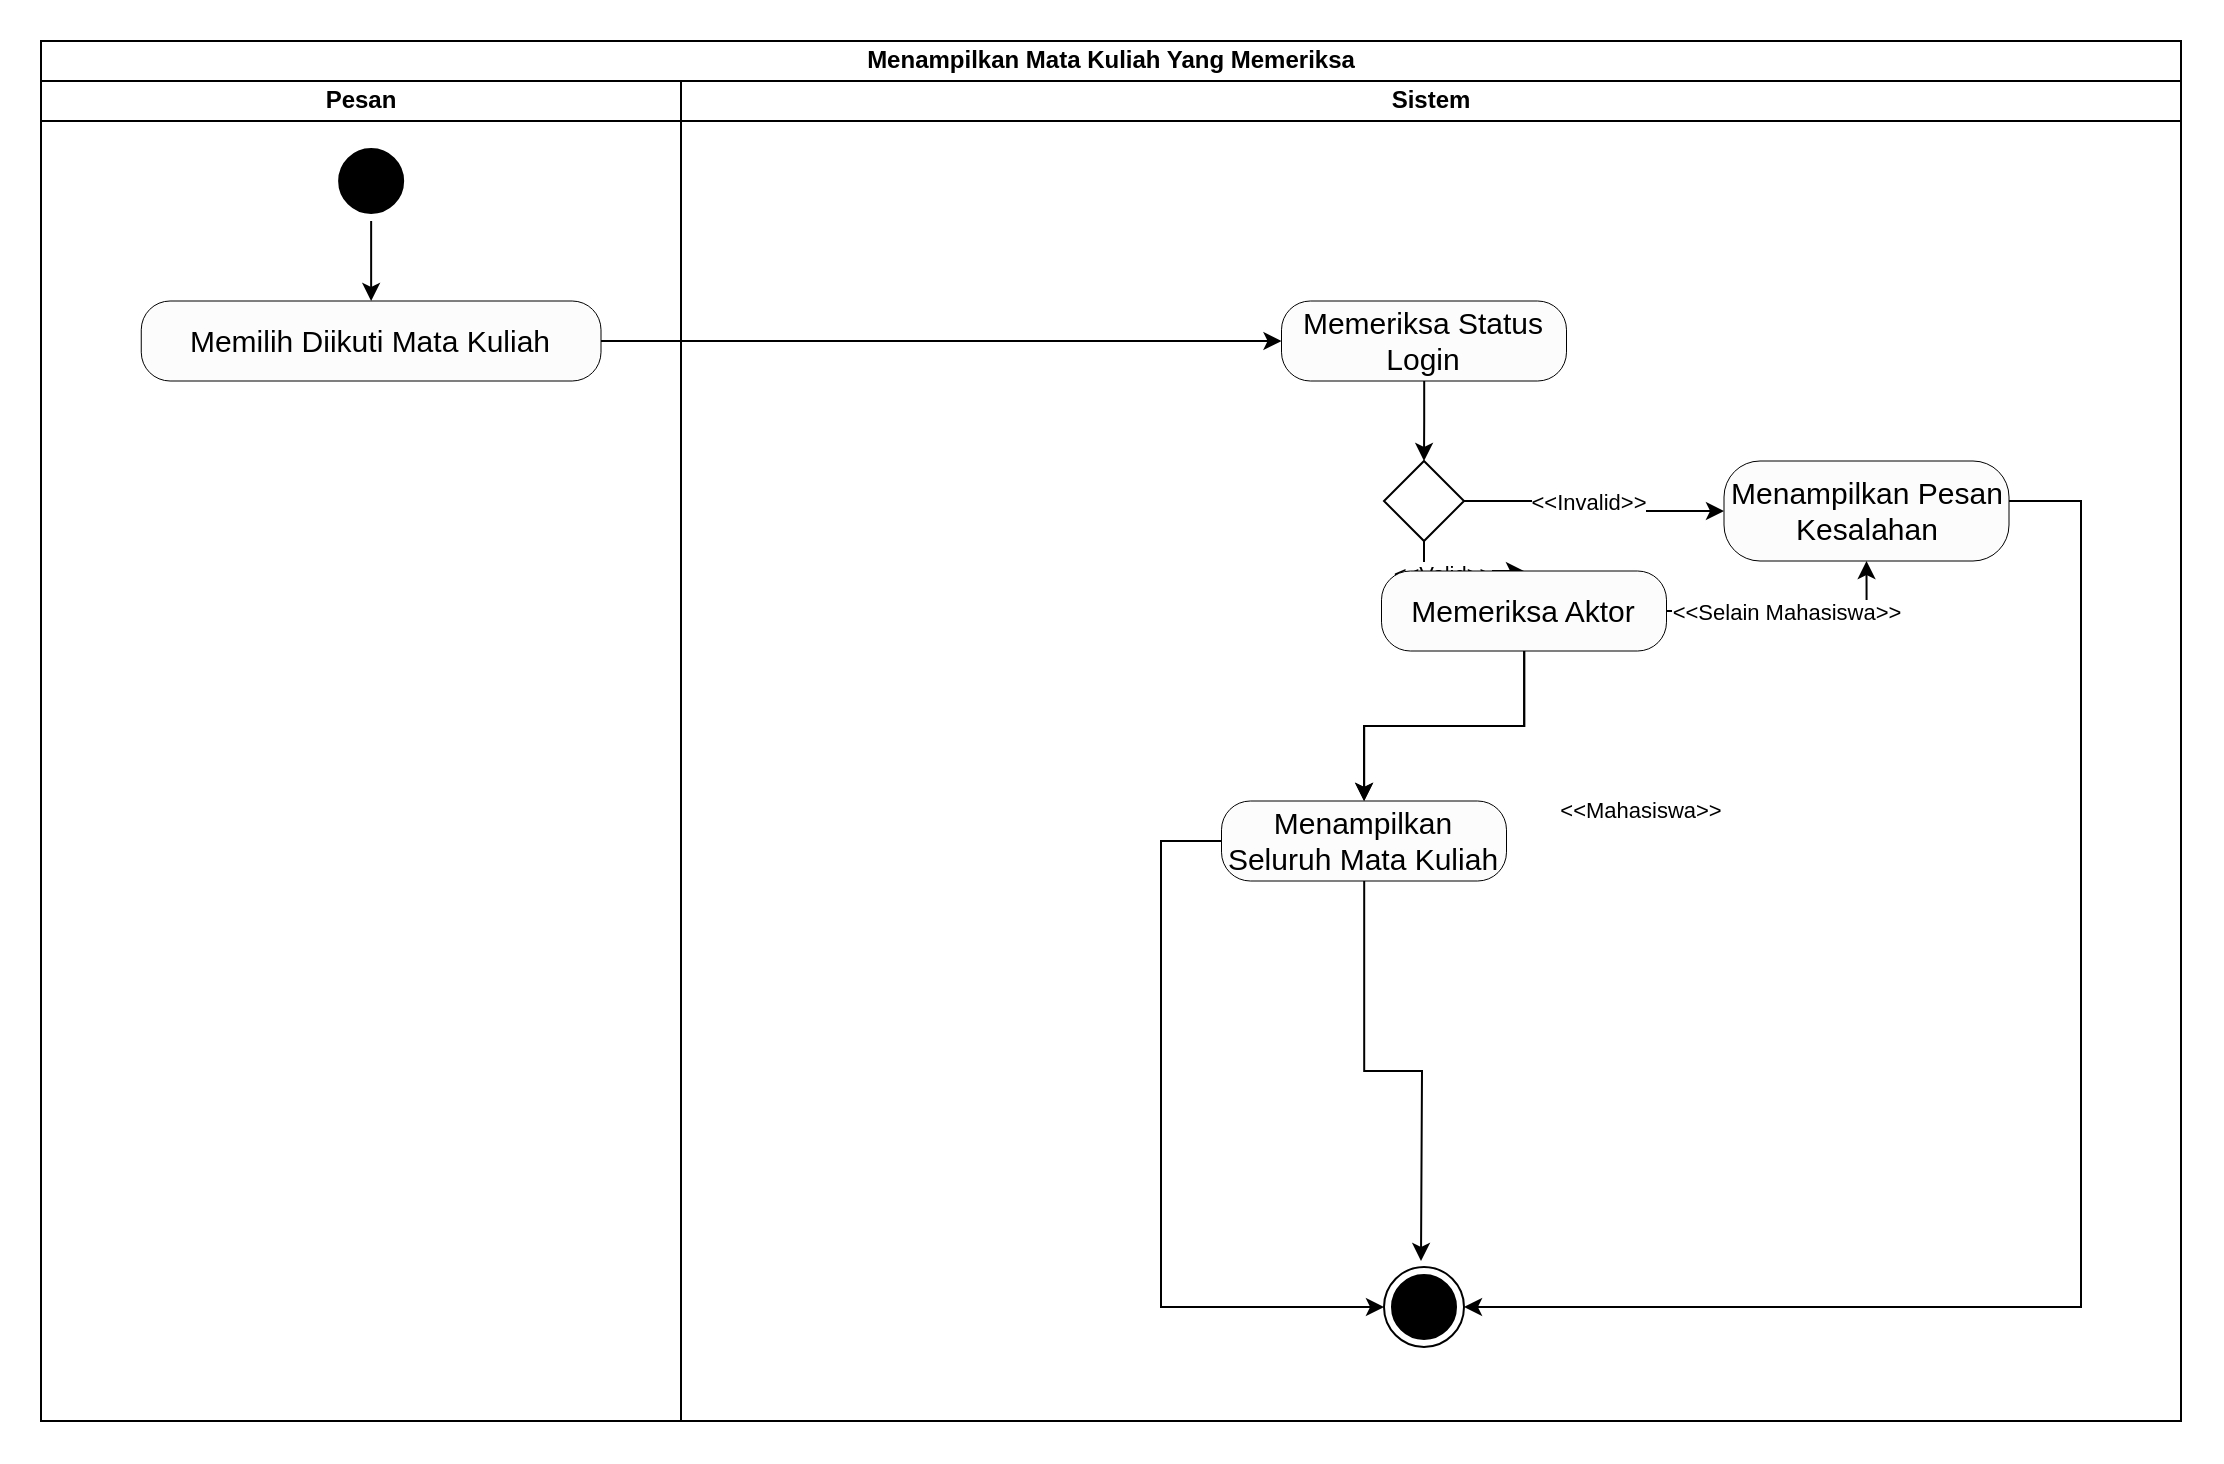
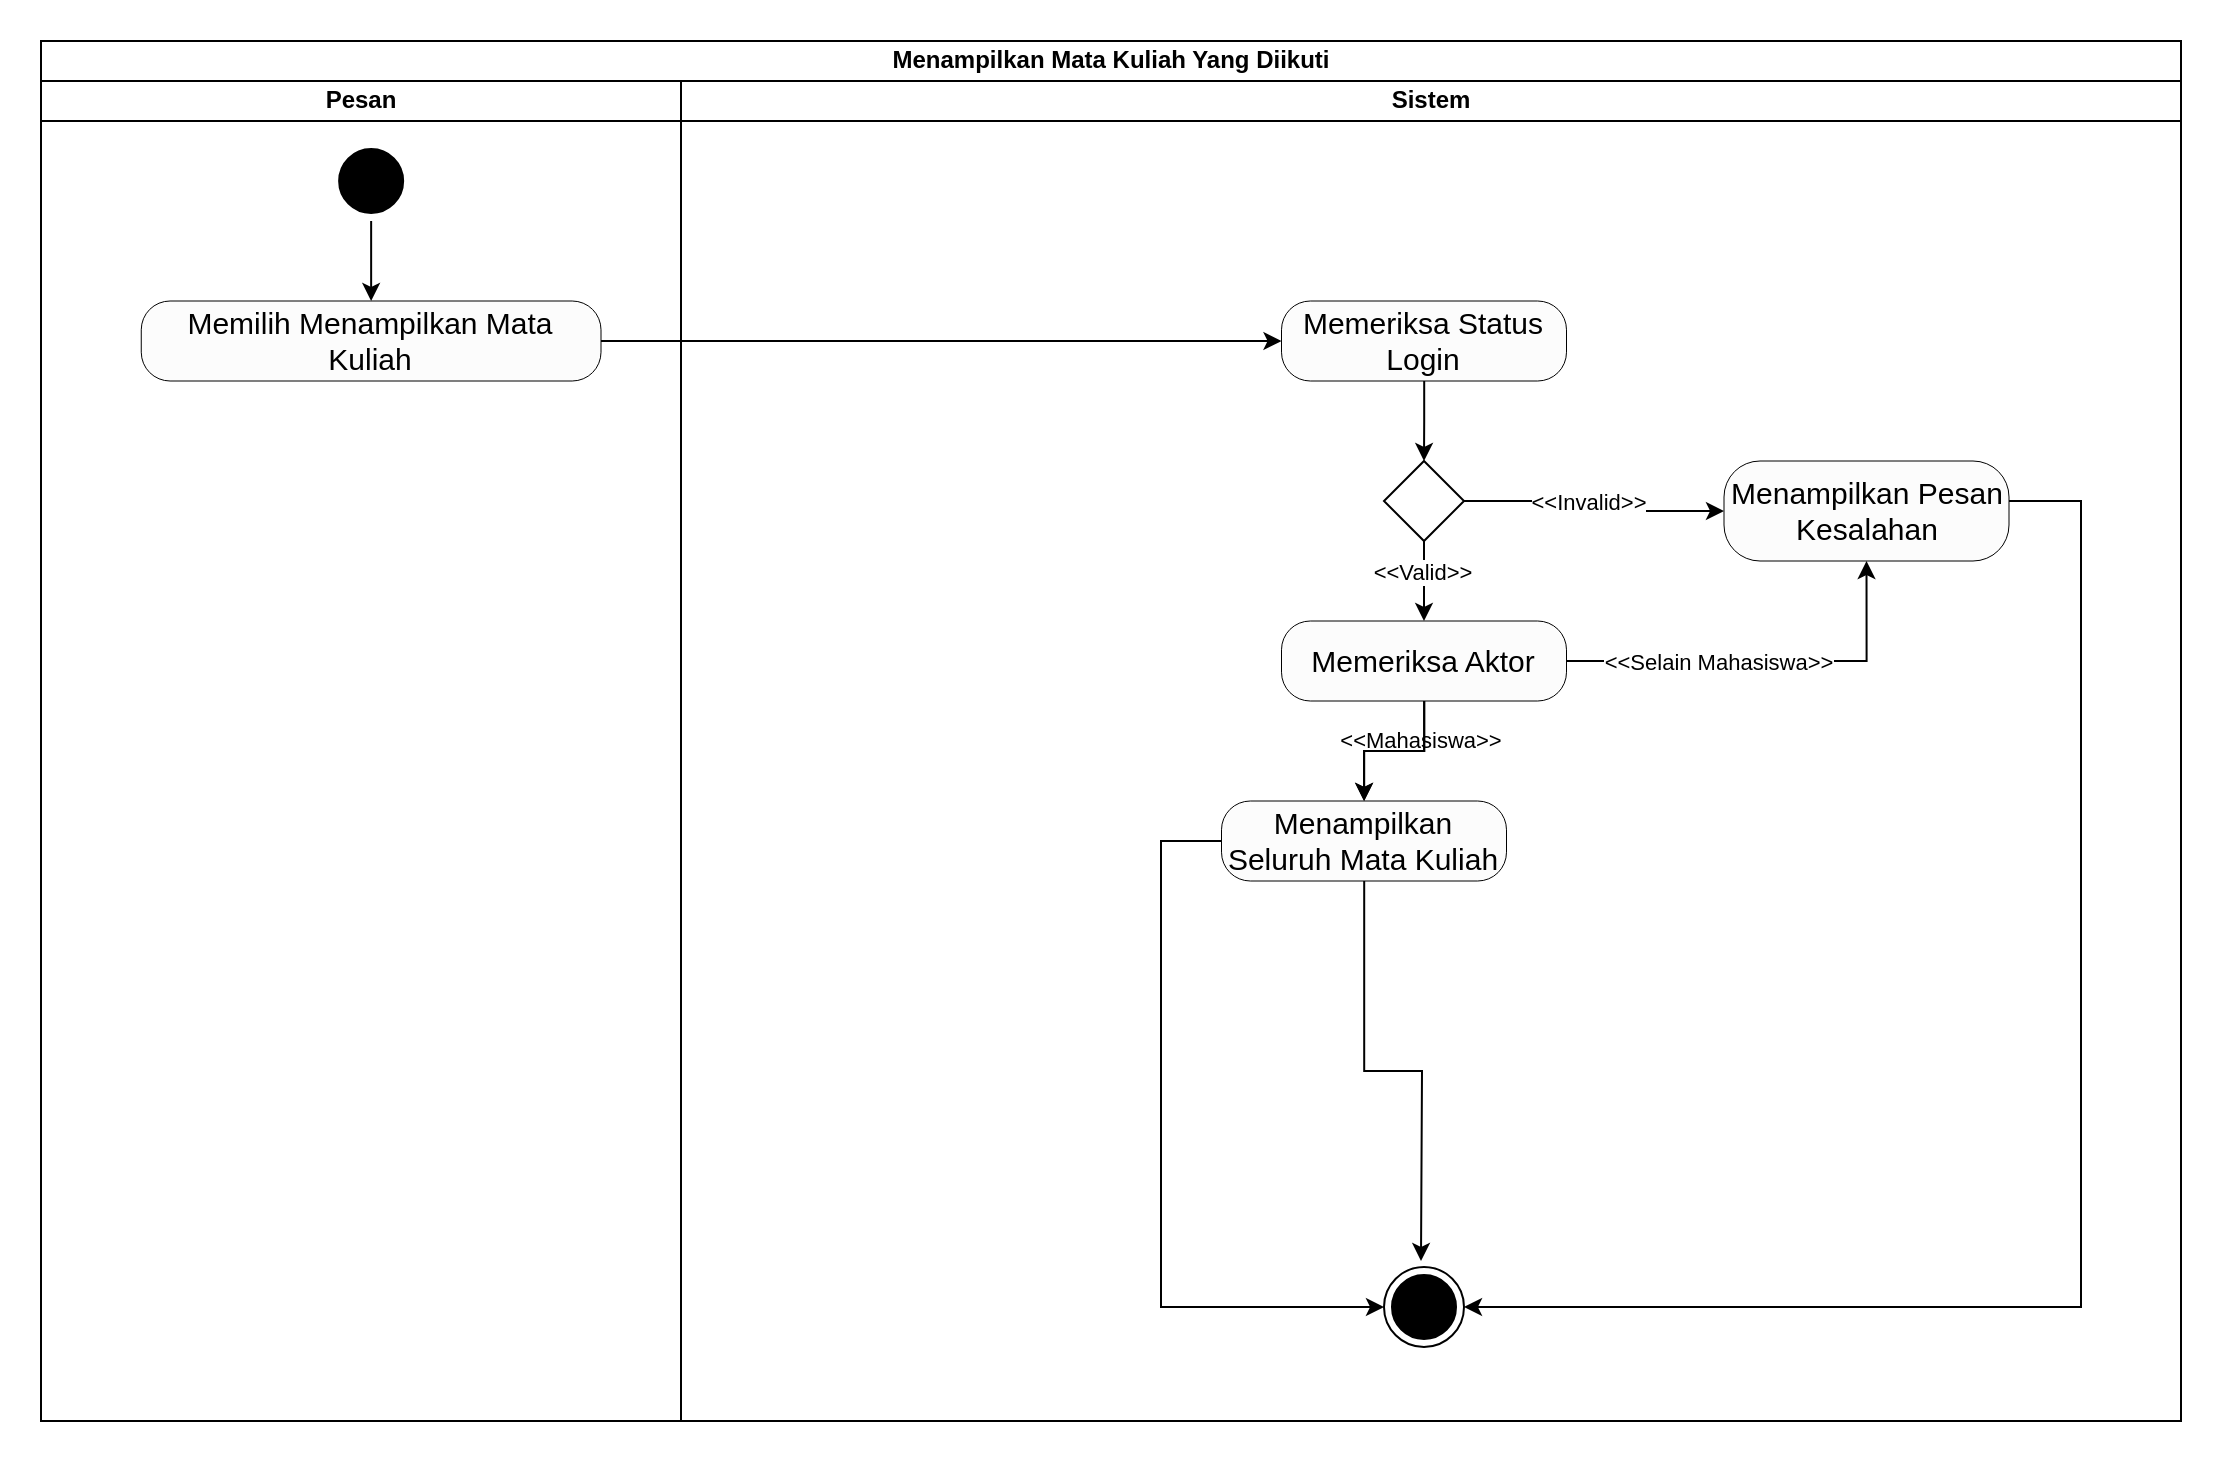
node "Menampilkan Mata Kuliah Yang Memeriksa": label "Menampilkan Mata Kuliah Yang Memeriksa" -> "Menampilkan Mata Kuliah Yang Diikuti"
node "Memilih Diikuti Mata Kuliah": label "Memilih Diikuti Mata Kuliah" -> "Memilih Menampilkan Mata Kuliah"
node "Memeriksa Aktor": moved (1524, 611) -> (1424, 661)
